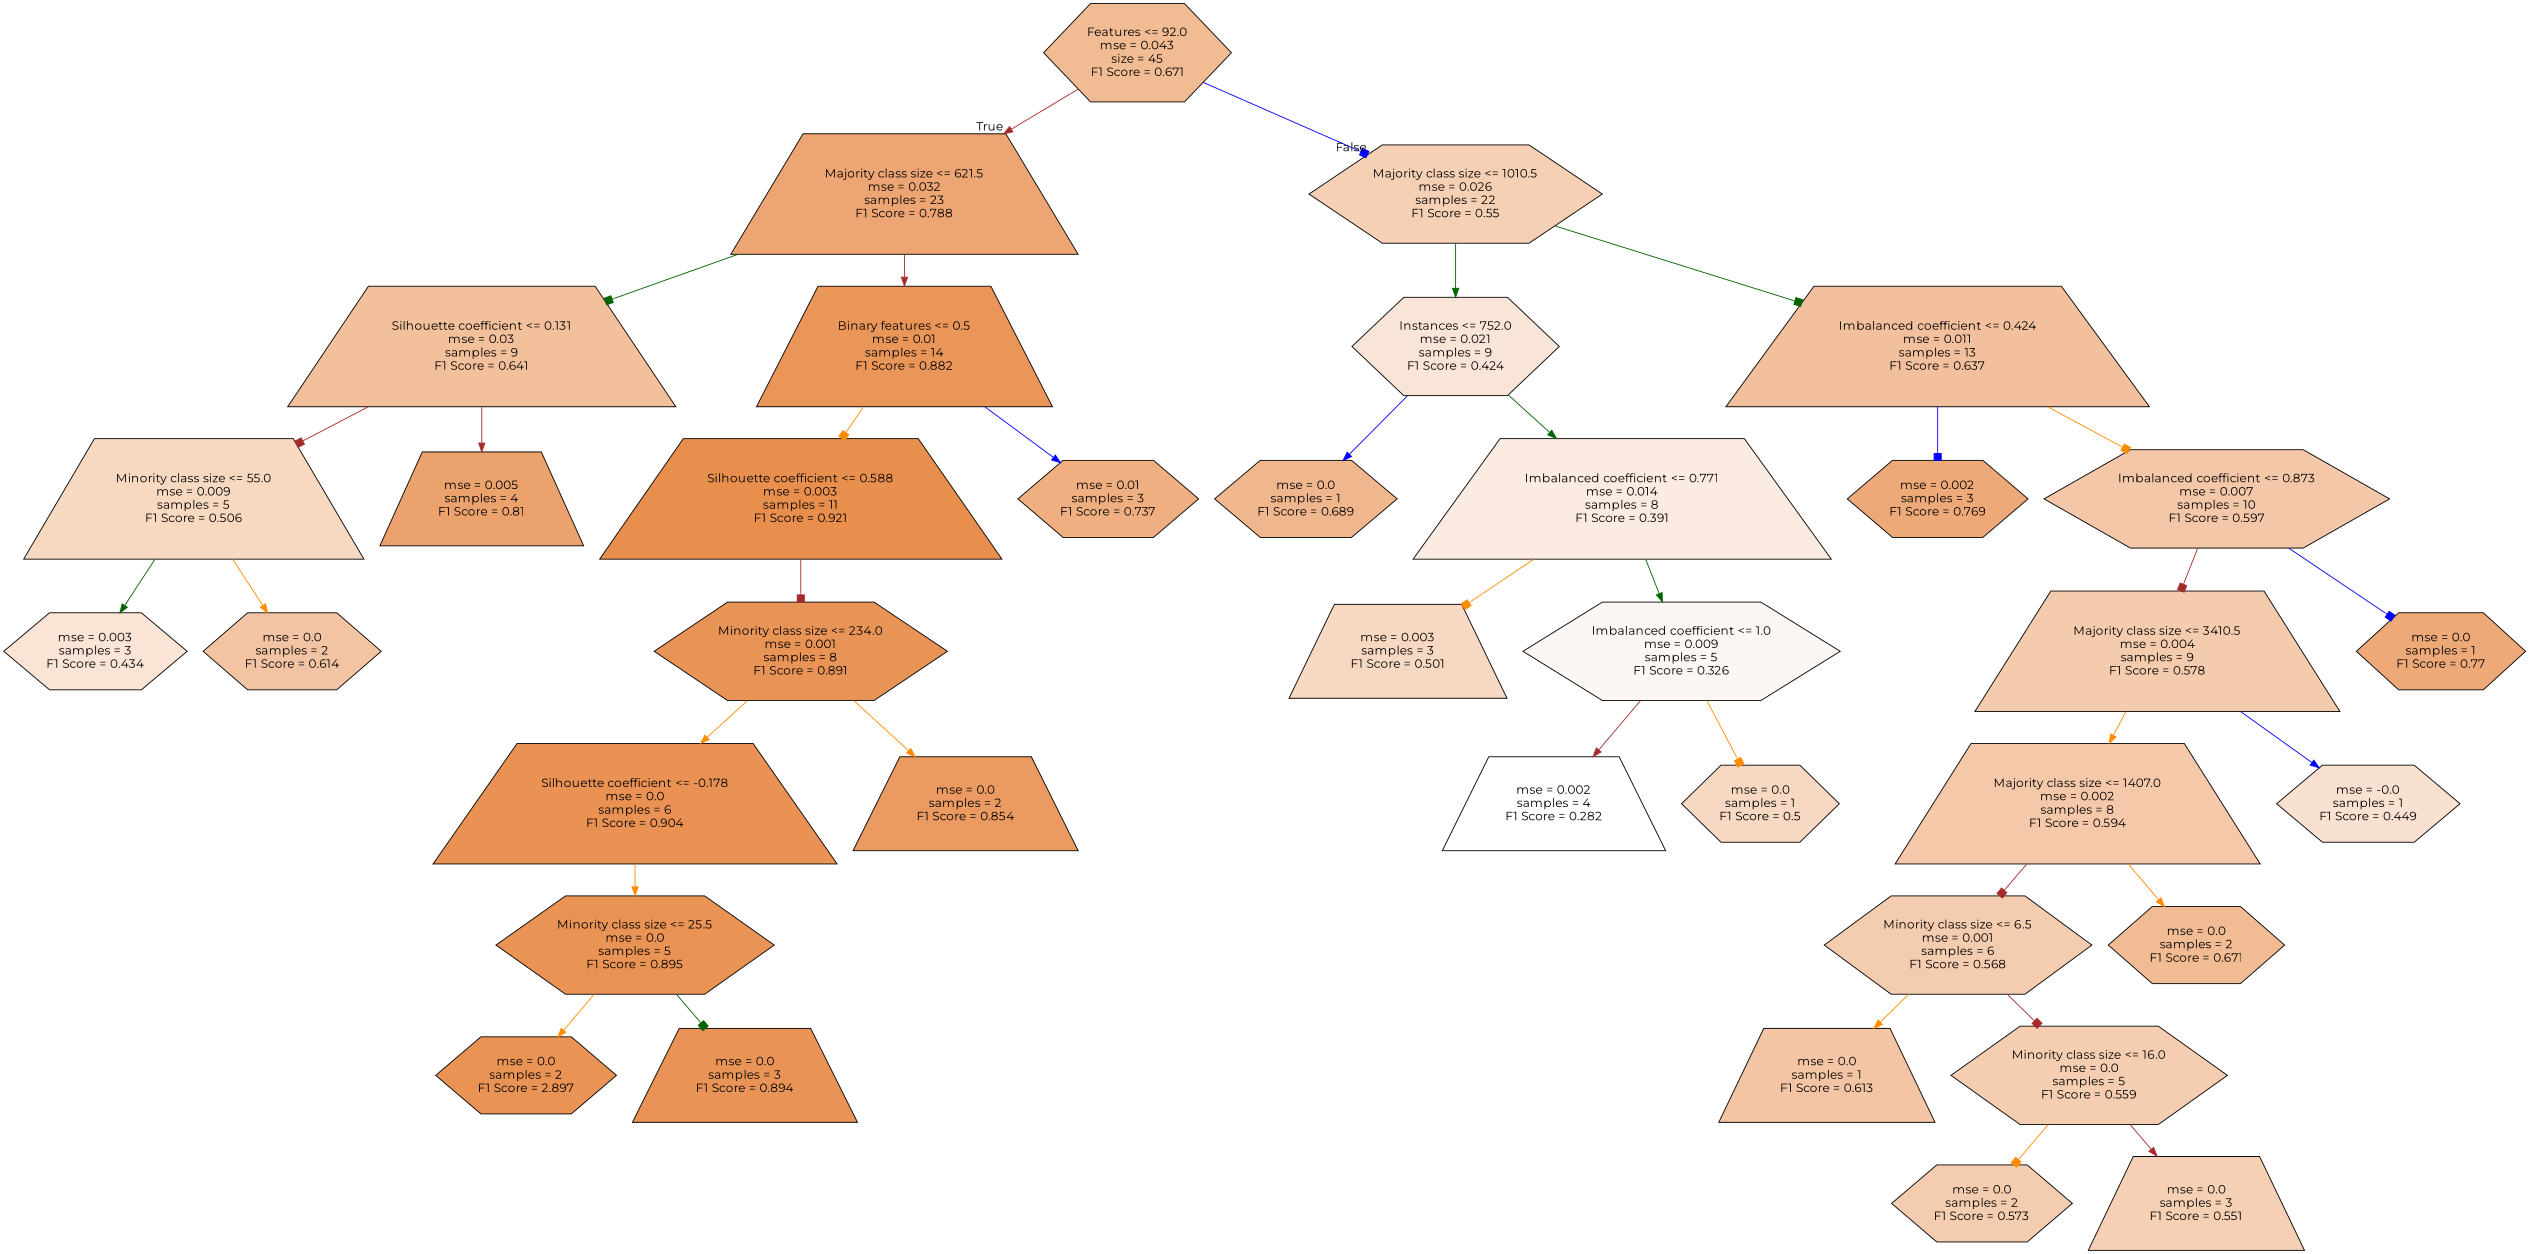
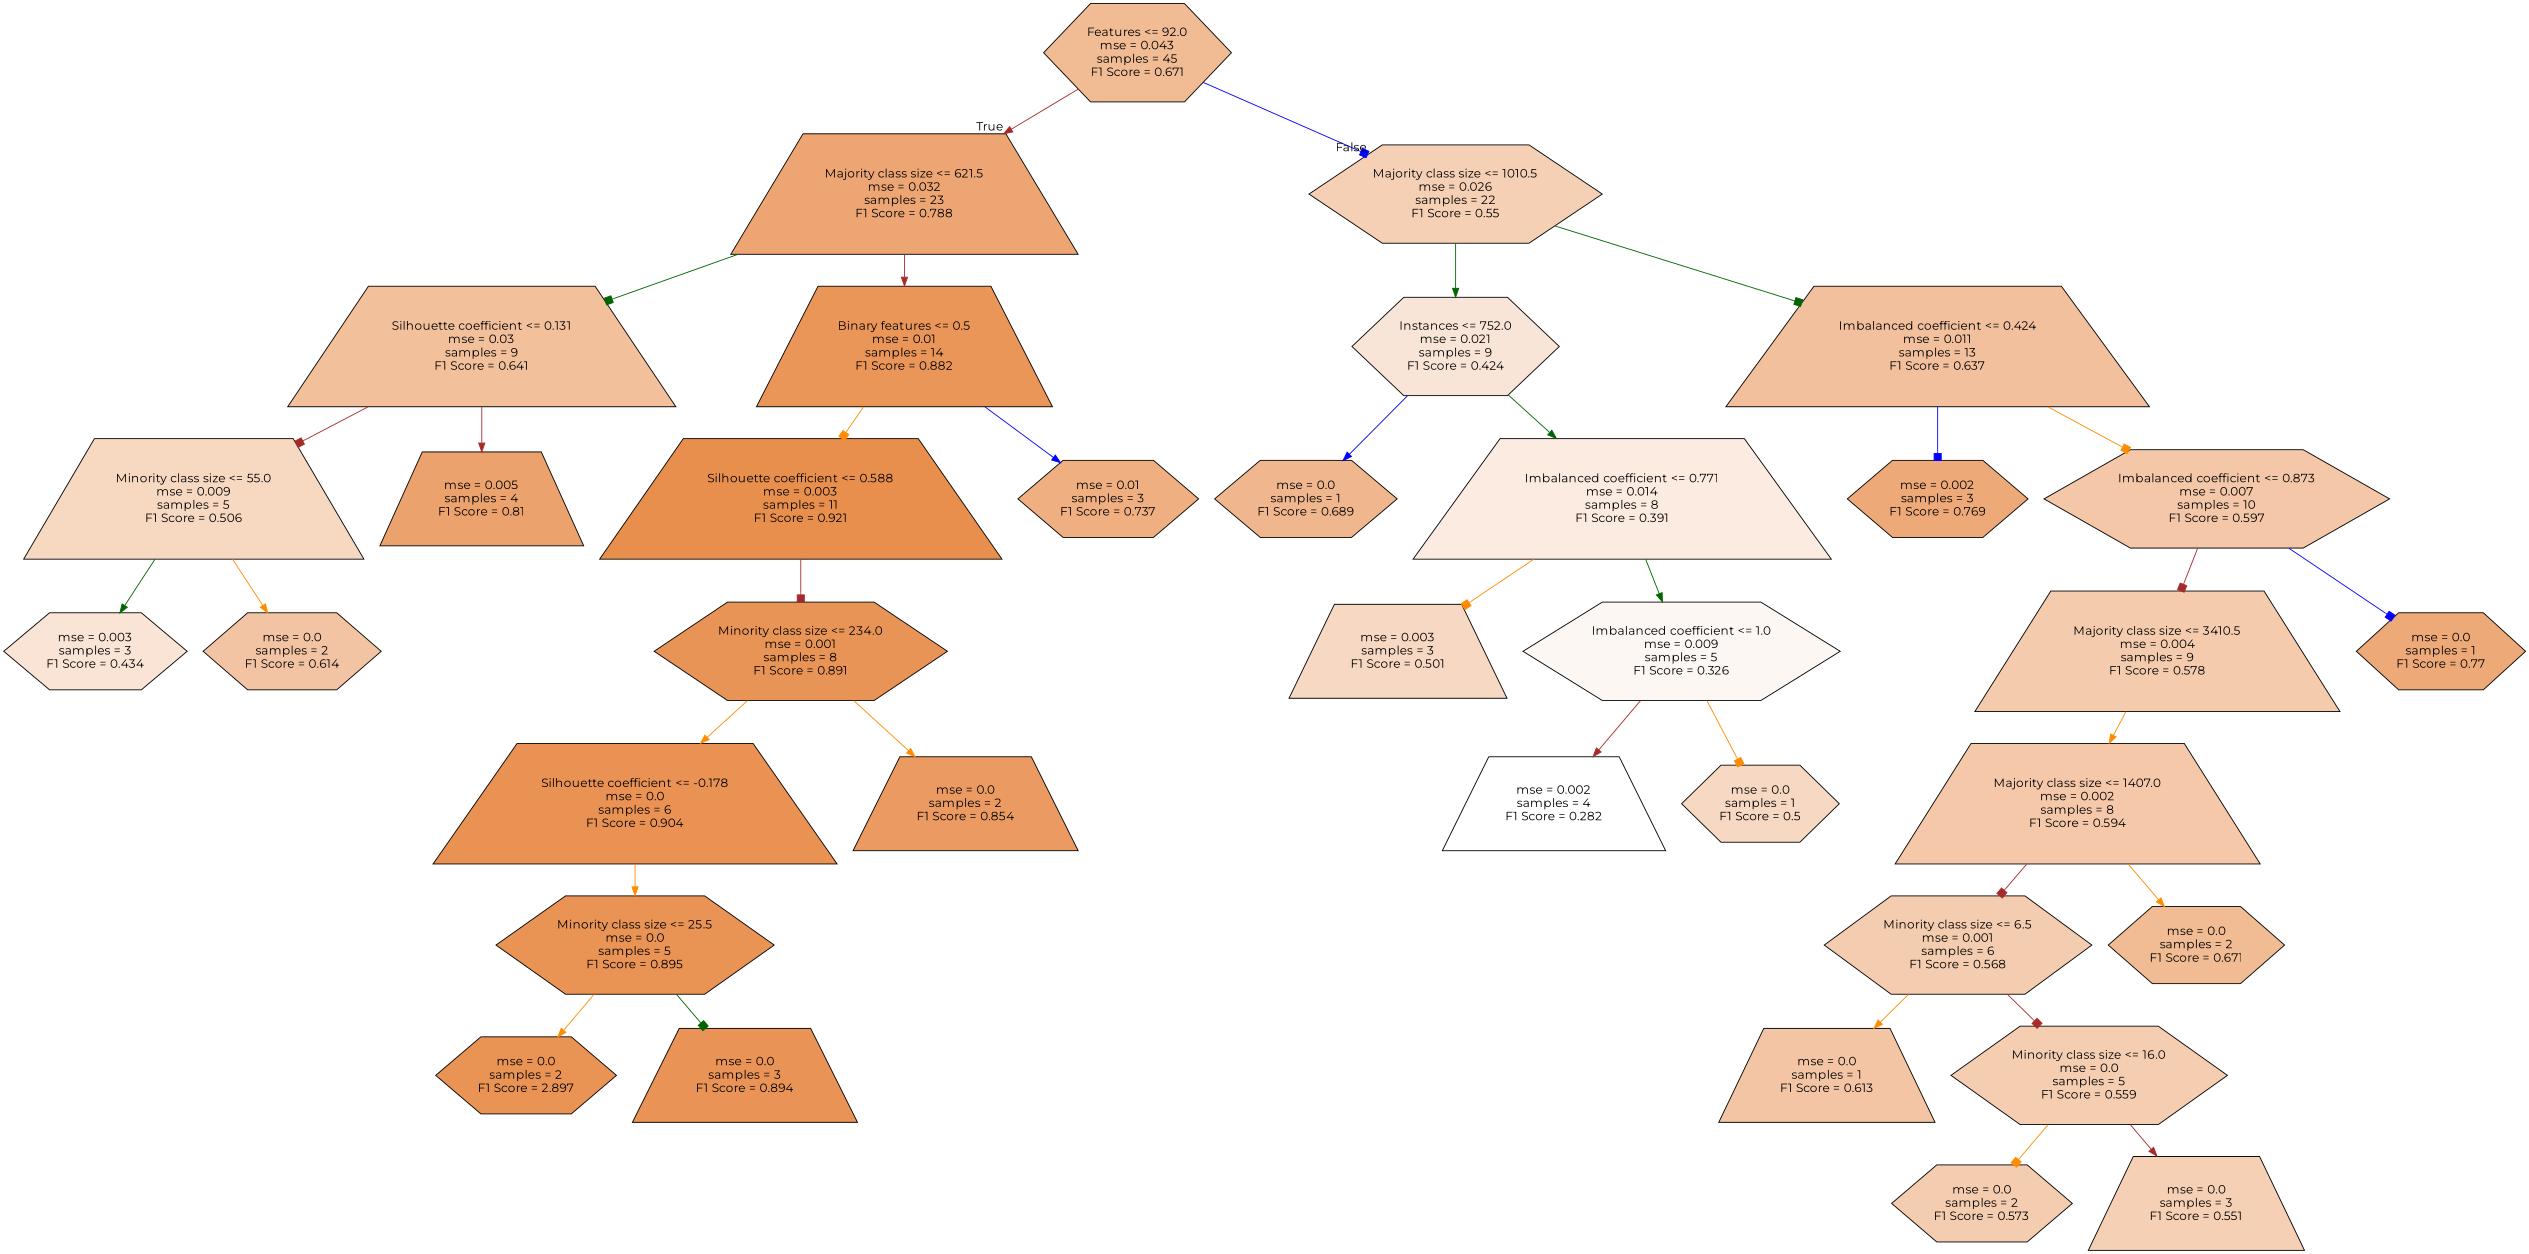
node "Features <= 92.0 mse = 0.043 size = 45 F1 Score = 0.671": label "Features <= 92.0 mse = 0.043 size = 45 F1 Score = 0.671" -> "Features <= 92.0 mse = 0.043 samples = 45 F1 Score = 0.671"
node "mse = -0.0 samples = 1 F1 Score = 0.449": removed
